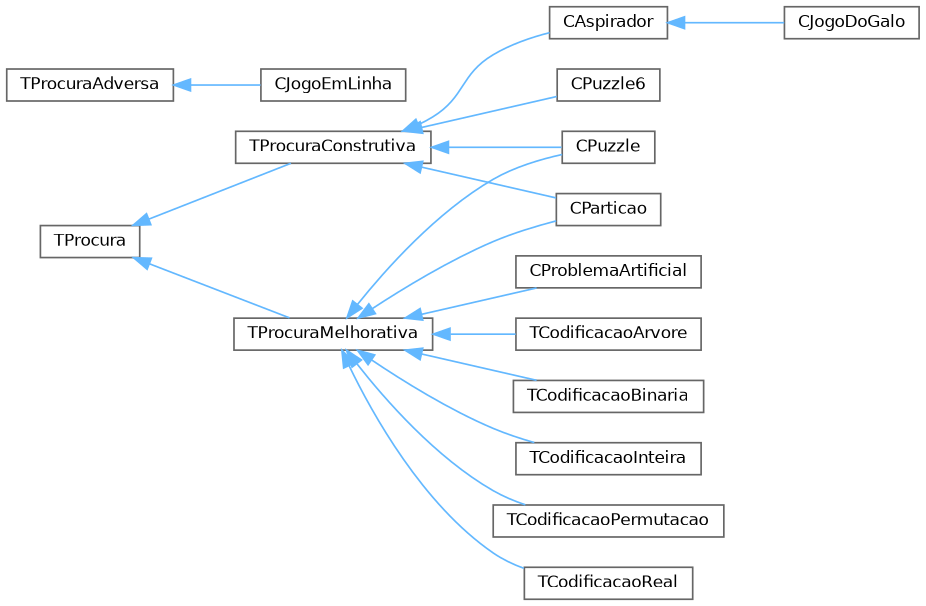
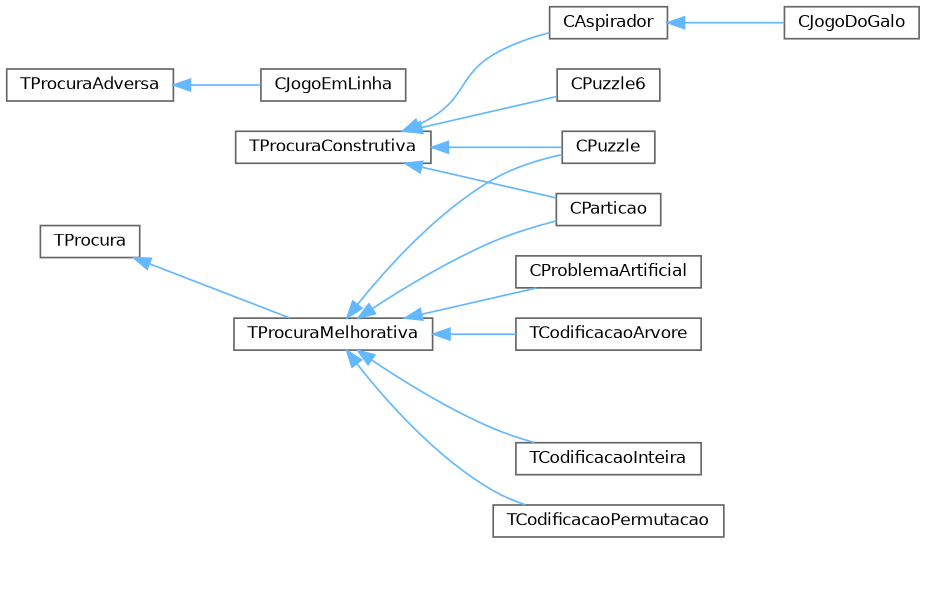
edge "TProcuraConstrutiva" -> "TProcura": removed
node "TCodificacaoBinaria": removed
node "TCodificacaoReal": removed
